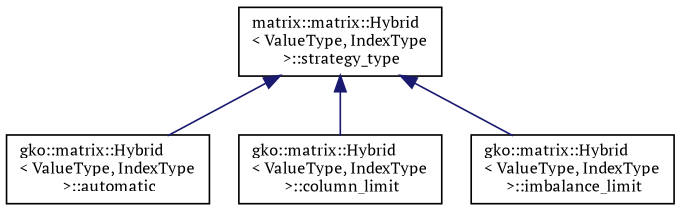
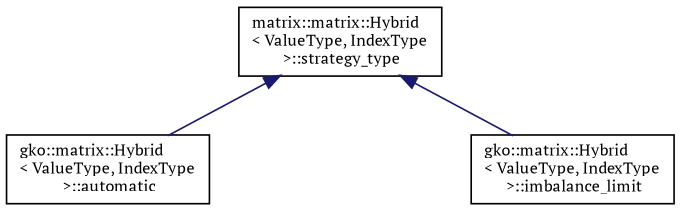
node "gko::matrix::Hybrid < ValueType, IndexType >::column_limit": removed
